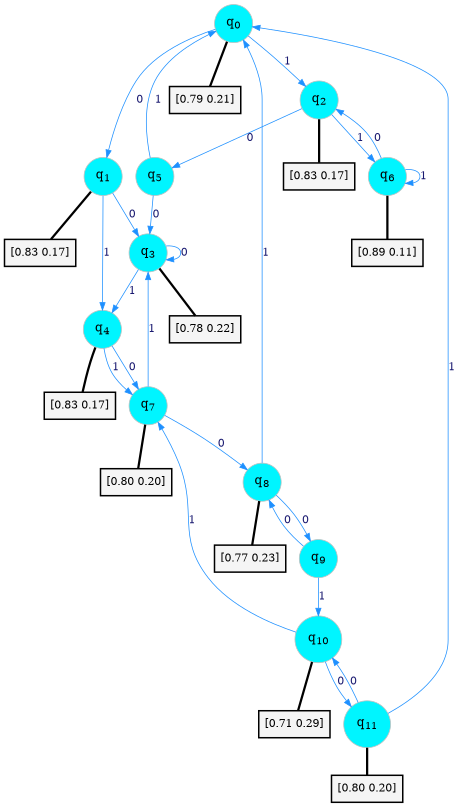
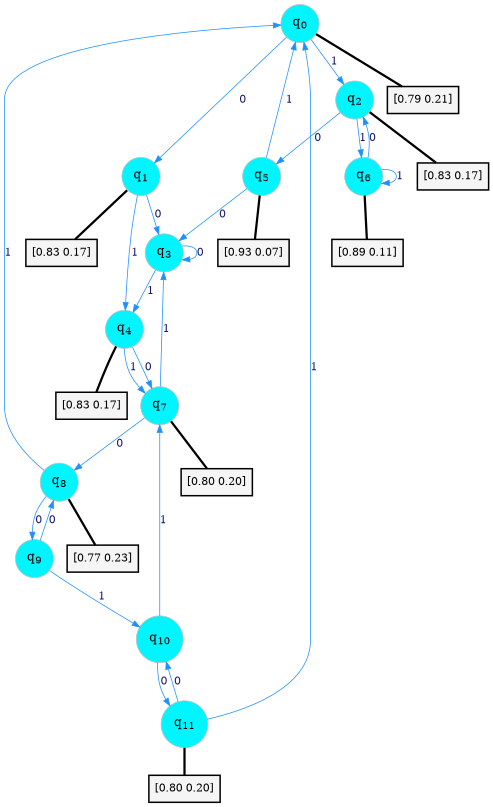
node "[0.93 0.07]": added
node "[0.78 0.22]": removed
node "[0.71 0.29]": removed
